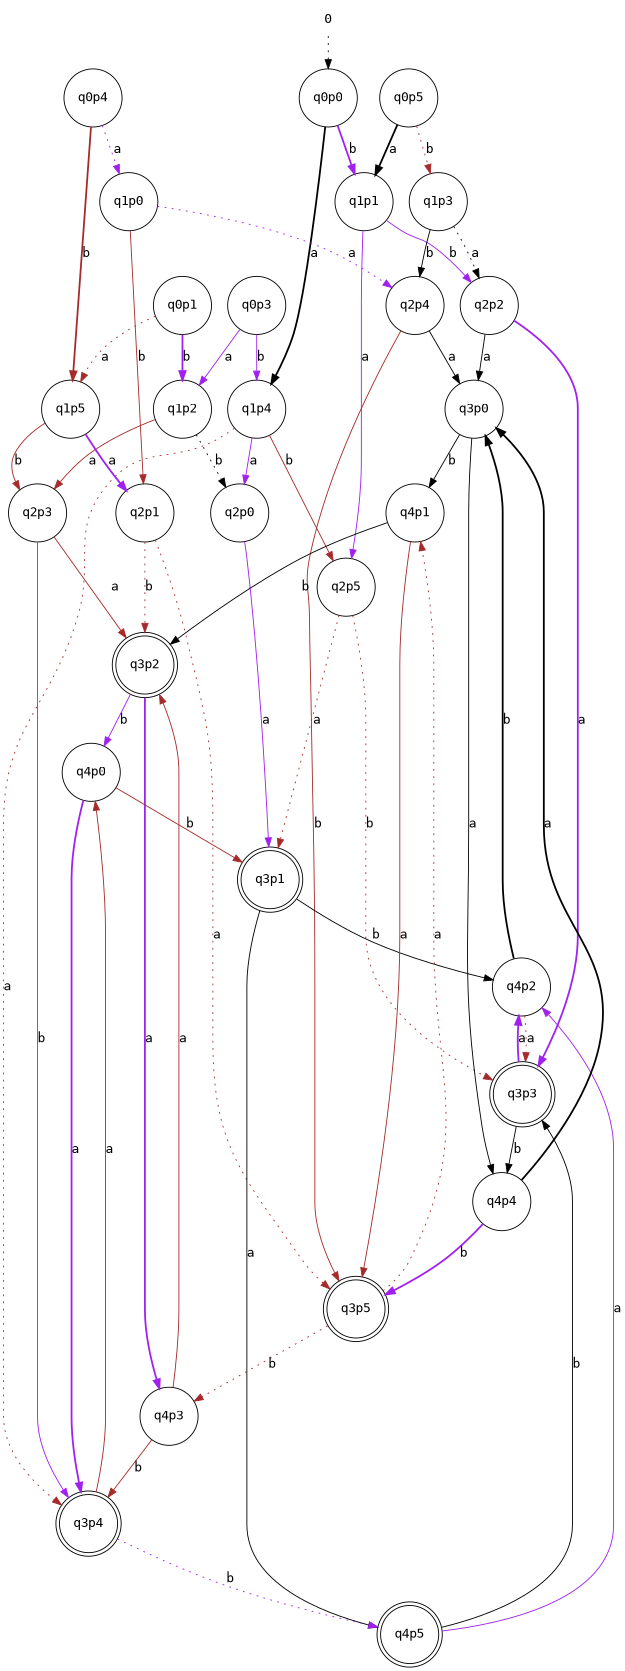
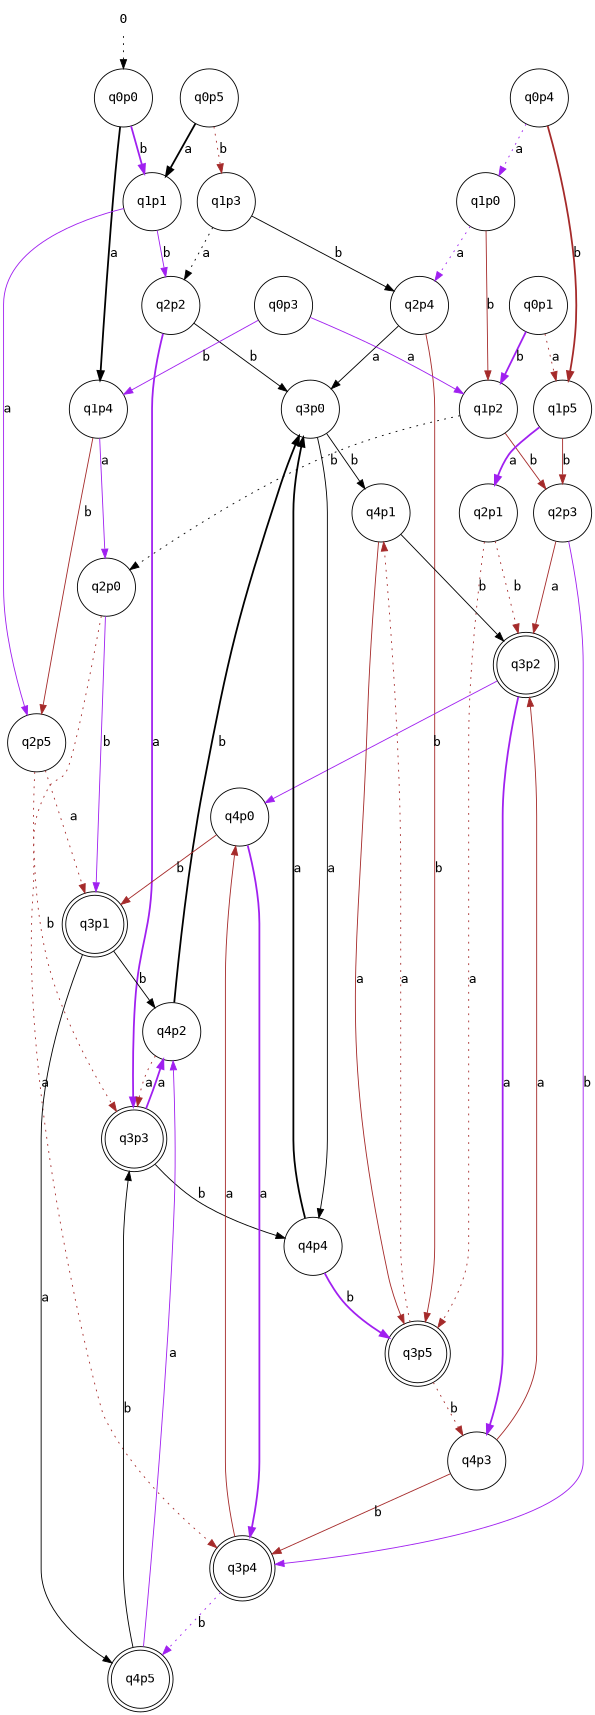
edge "q1p0" -> "q2p1": now "q1p0" -> "q1p2"
edge "q2p2" -> "q3p0": label "a" -> "b"
edge "q1p2" -> "q2p3": label "a" -> "b"
edge "q2p0" -> "q3p1": label "a" -> "b"
edge "q1p4" -> "q3p4": now "q2p0" -> "q3p4"
